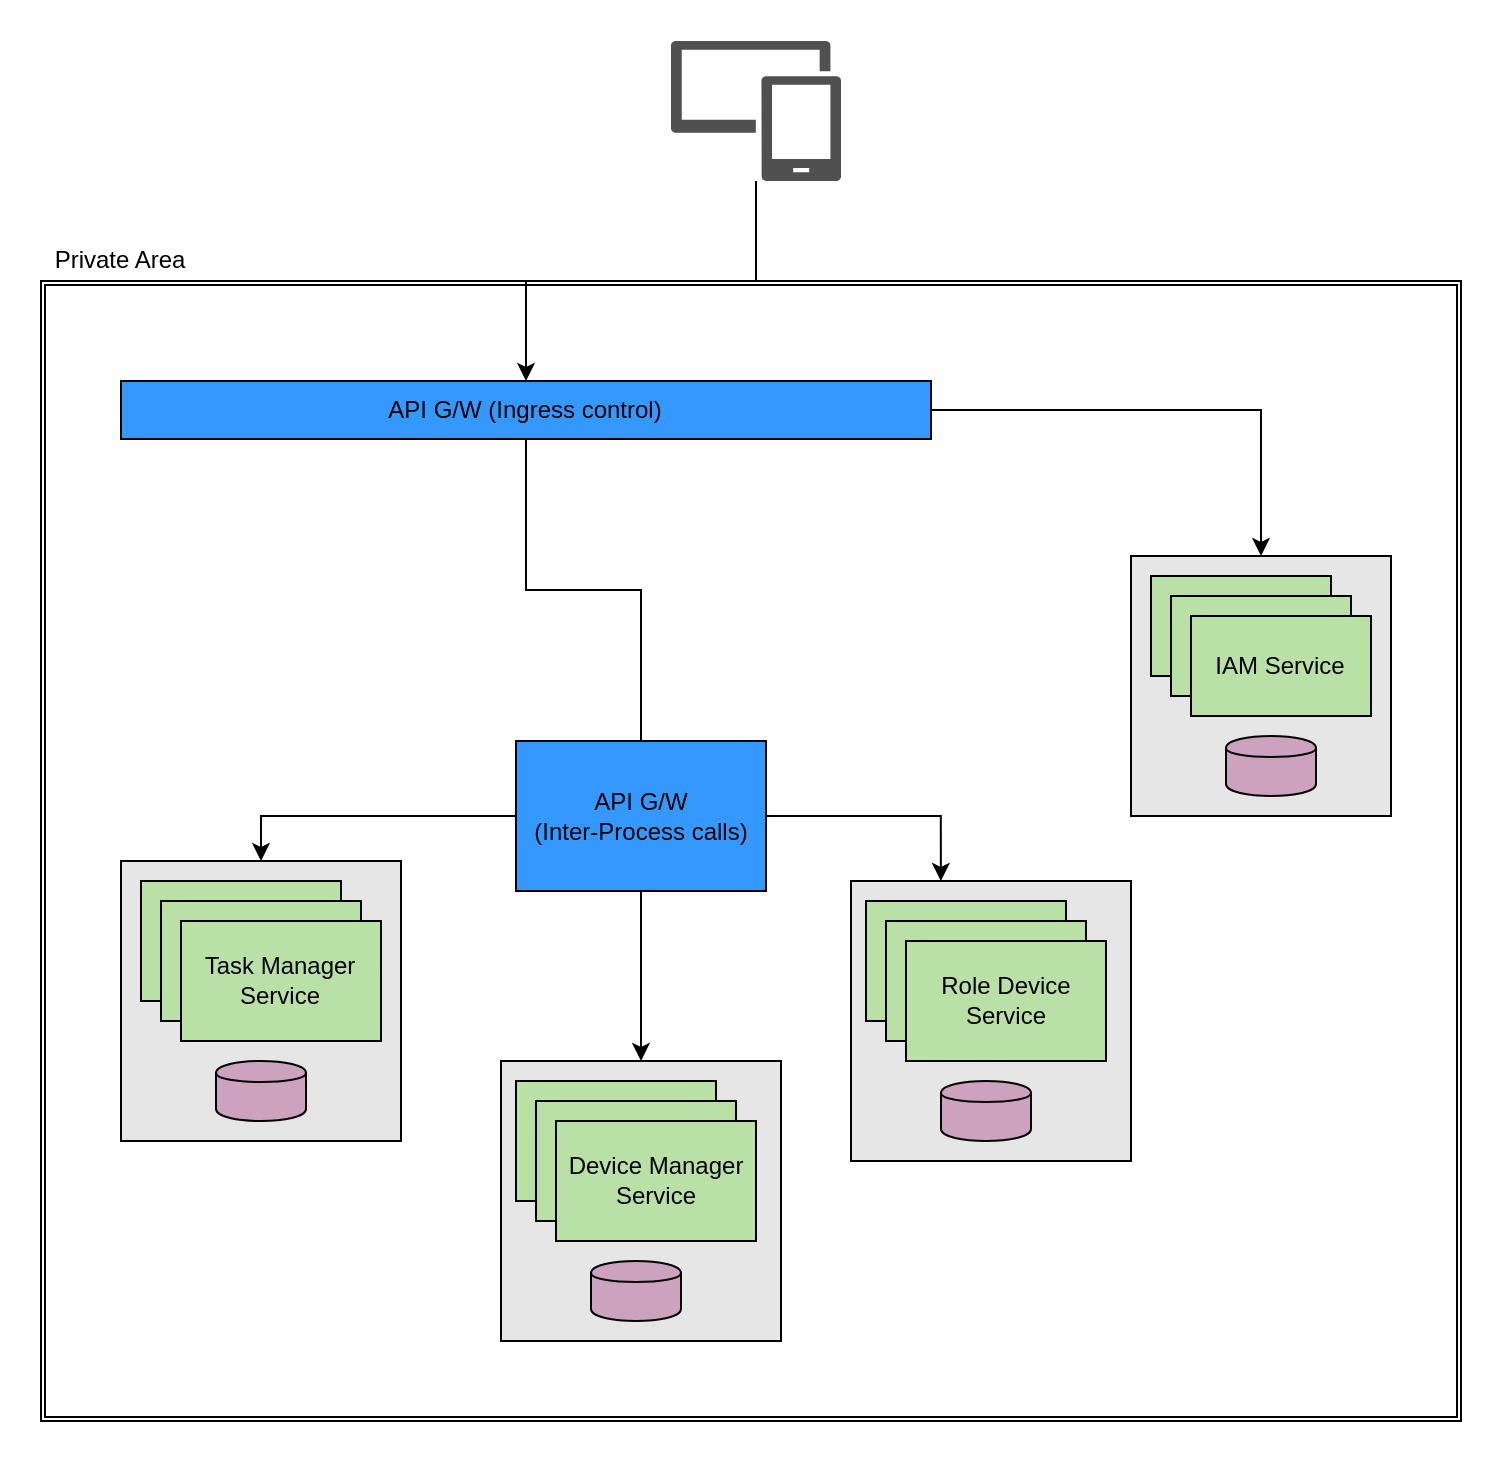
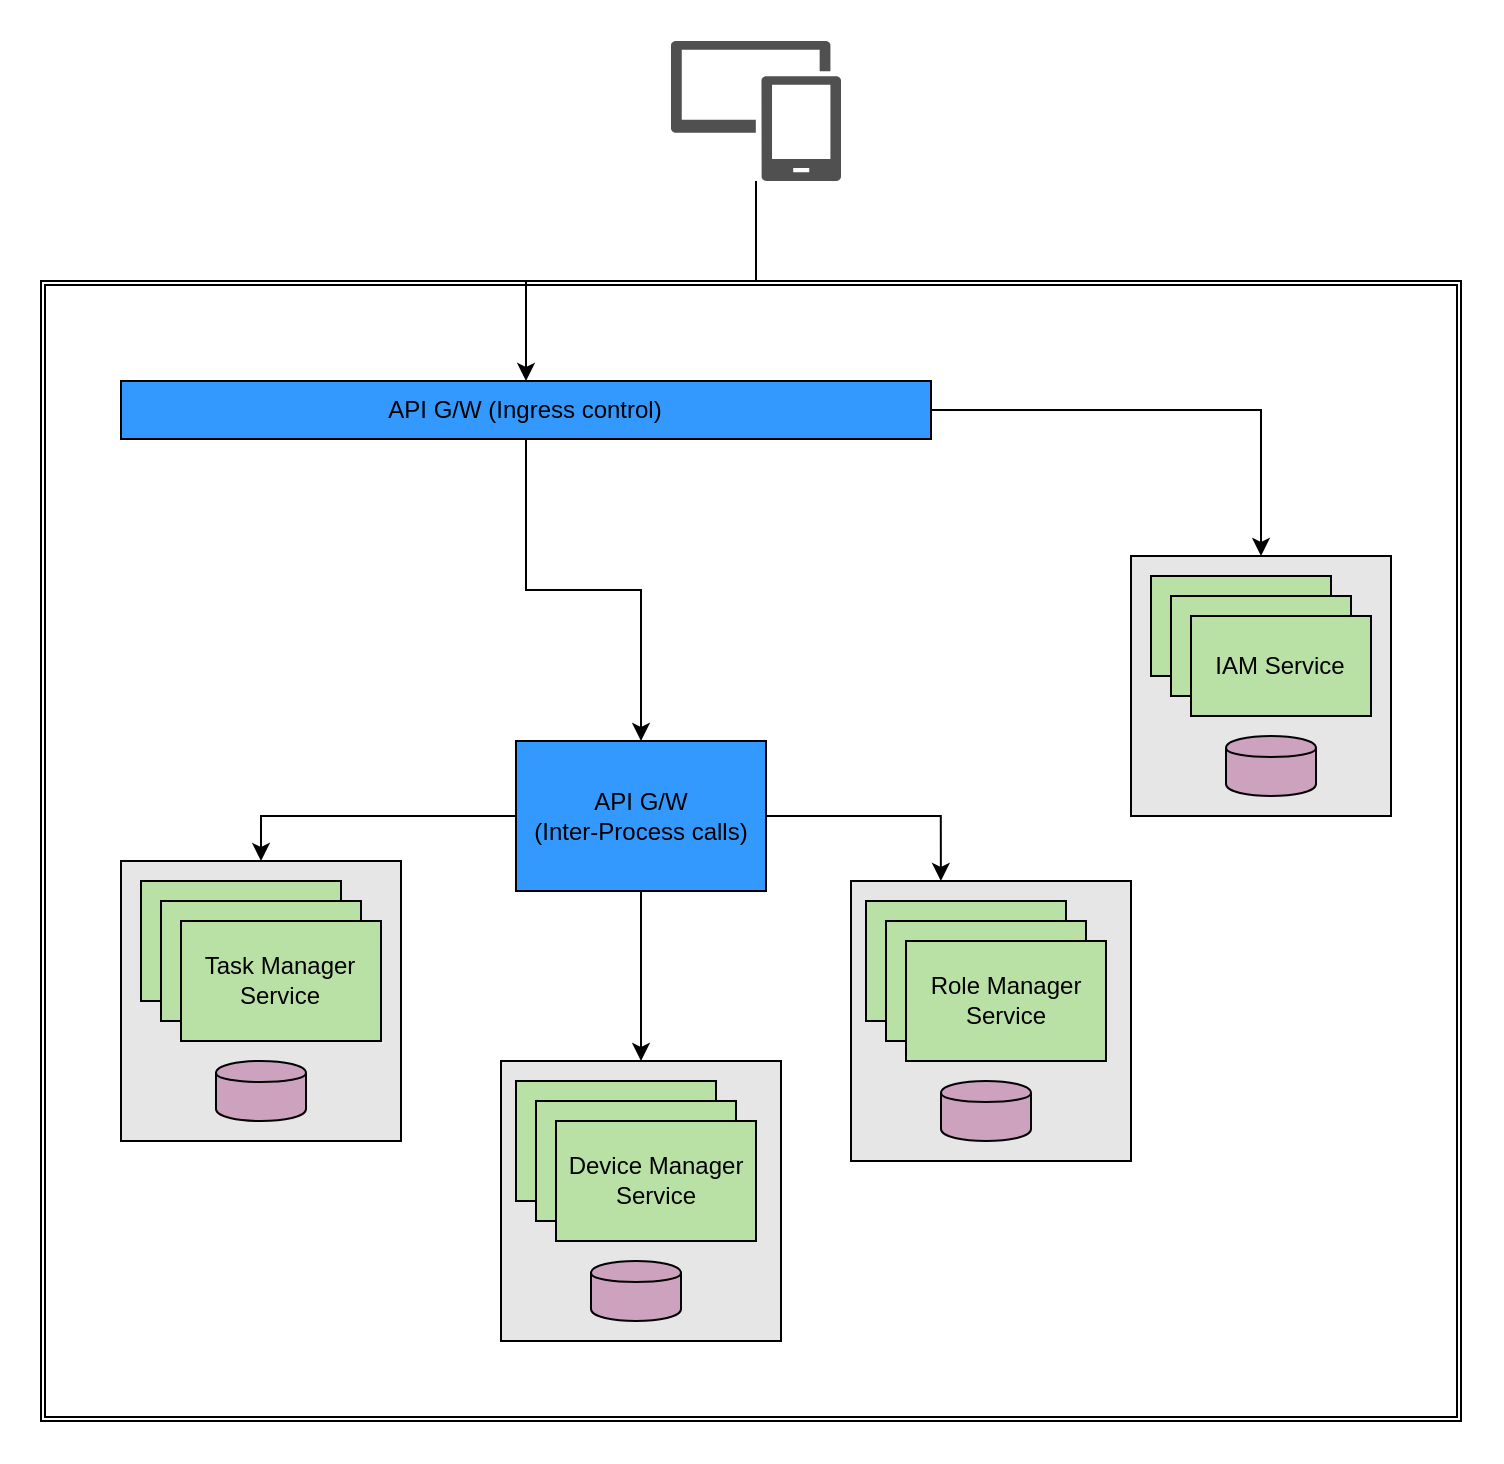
node "Private Area": removed
edge "API G/W (Ingress control)" -- "API G/W (Inter-Process calls)": arrowhead none -> classic
node "Role Device Service": label "Role Device Service" -> "Role Manager Service"
